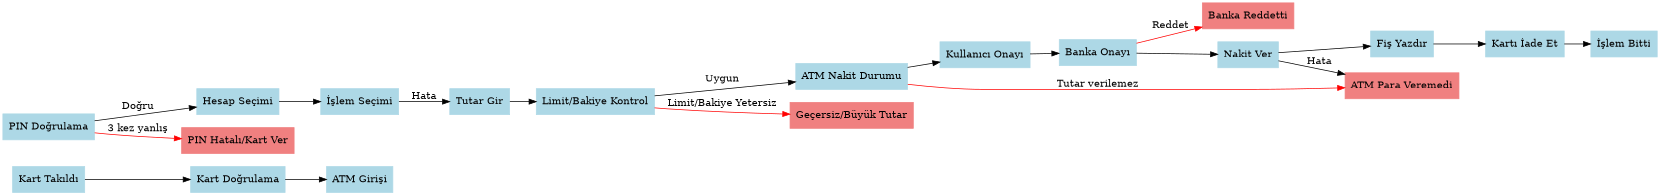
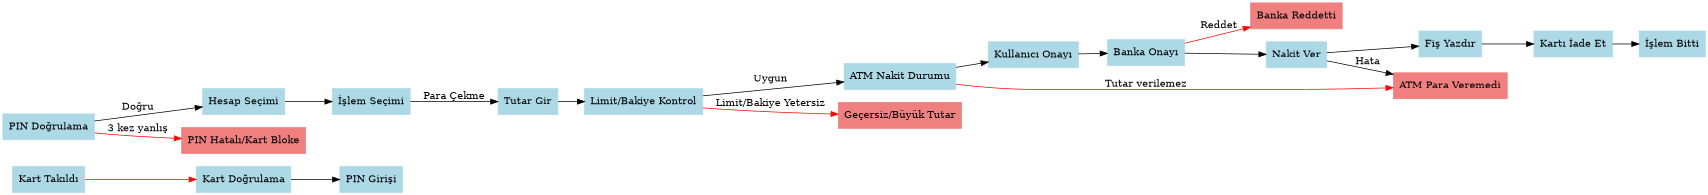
edge "İşlem Seçimi" -> "Tutar Gir": label "Hata" -> "Para Çekme"
node "PIN Hatalı/Kart Ver": label "PIN Hatalı/Kart Ver" -> "PIN Hatalı/Kart Bloke"
edge "Kart Takıldı" -> "Kart Doğrulama": color black -> red
node "ATM Girişi": label "ATM Girişi" -> "PIN Girişi"
